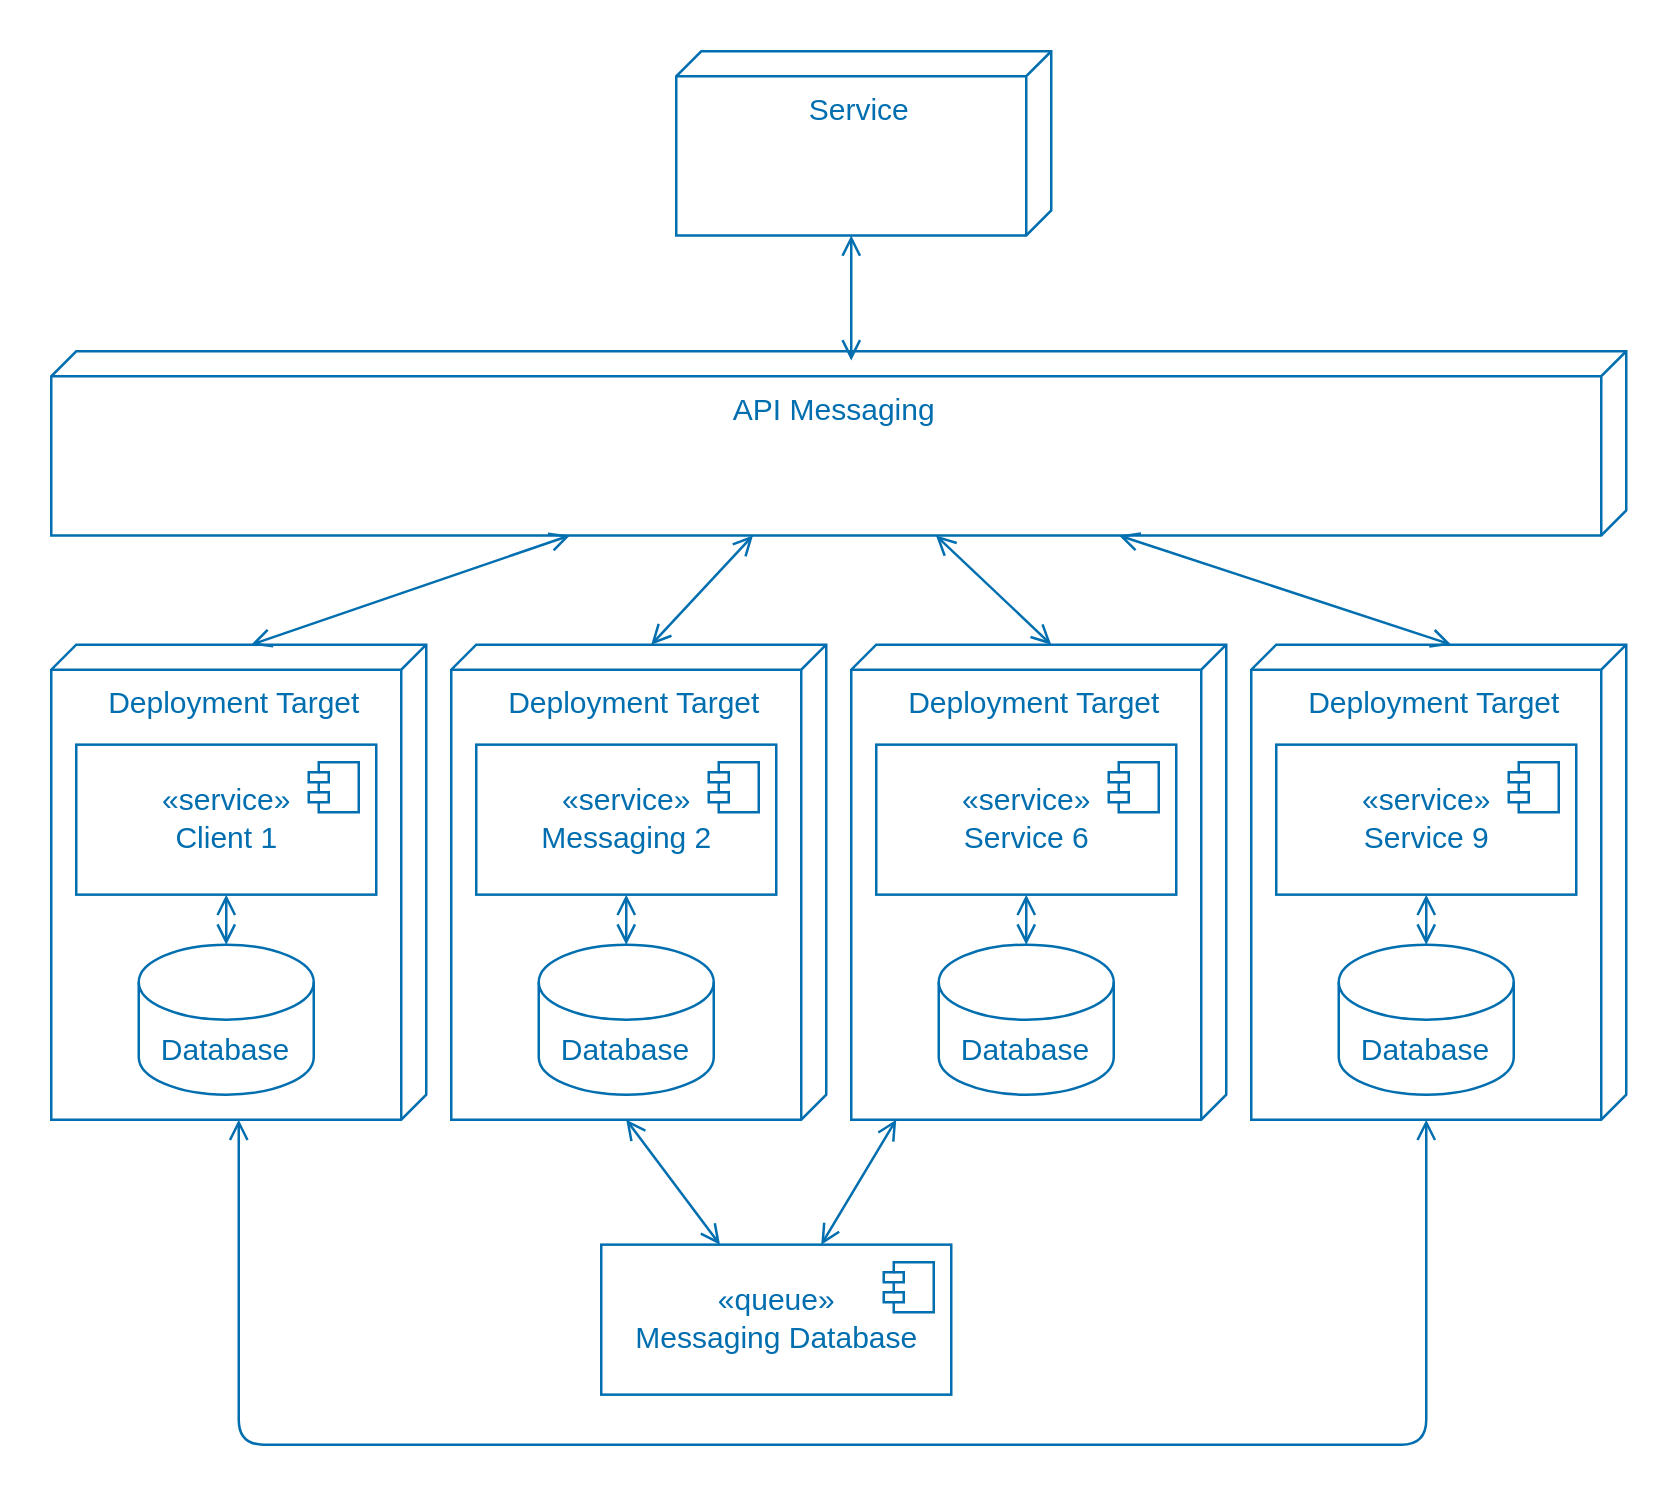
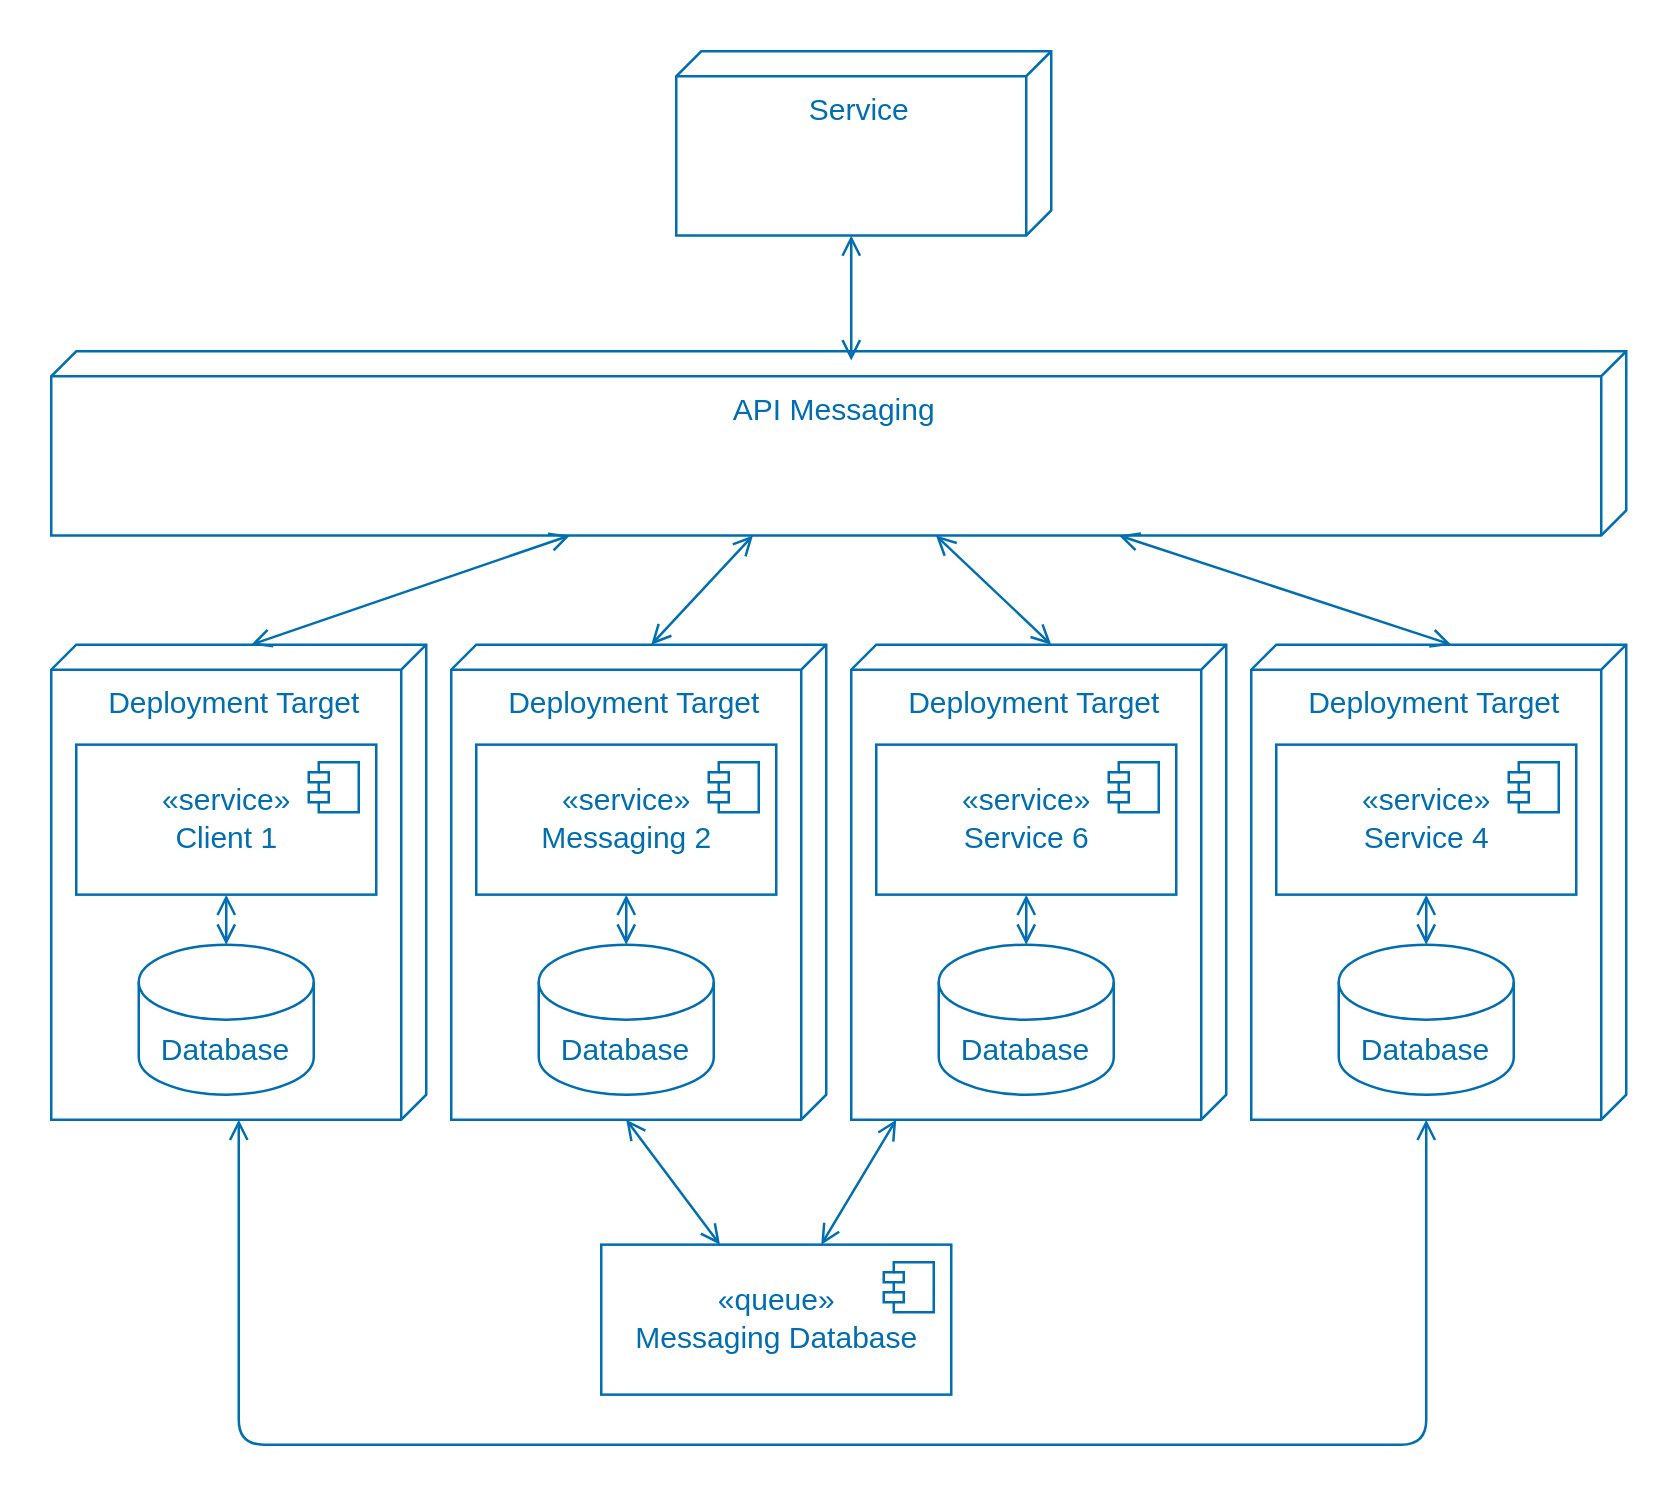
node "«service» Service 9": label "«service» Service 9" -> "«service» Service 4"
